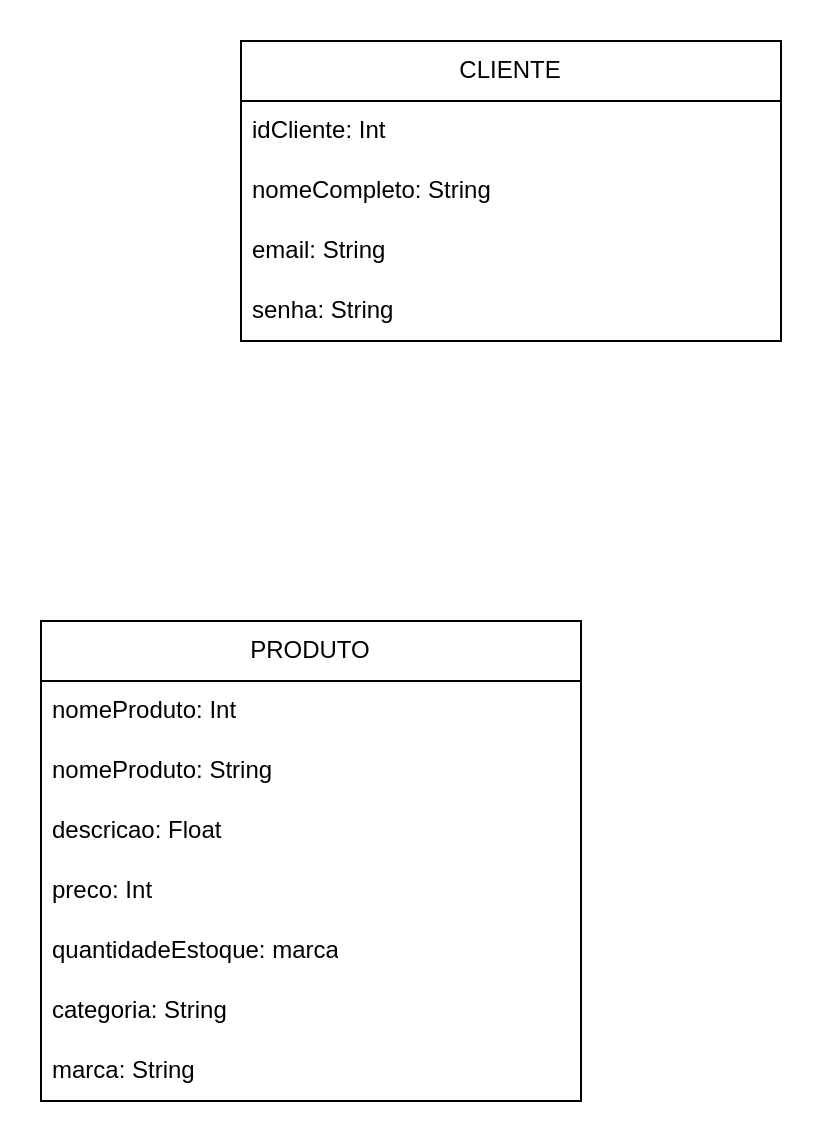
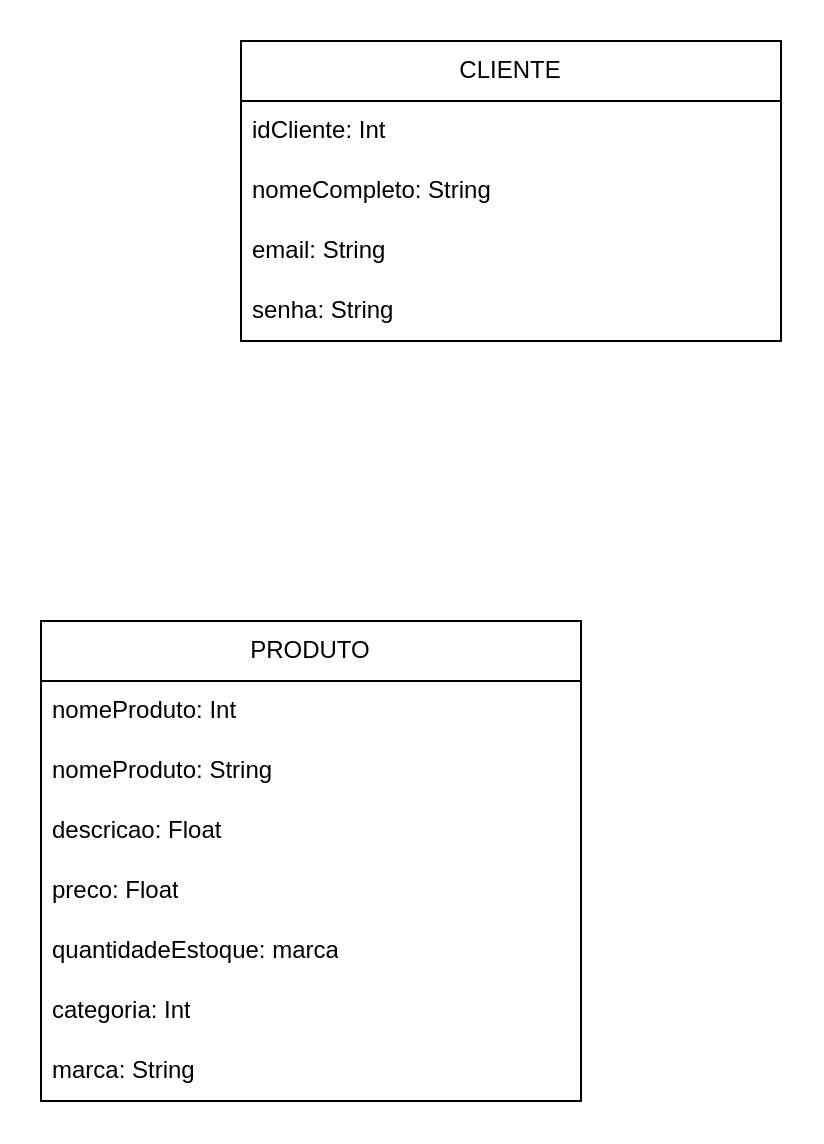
node "preco: Int": label "preco: Int" -> "preco: Float"
node "categoria: String": label "categoria: String" -> "categoria: Int"
